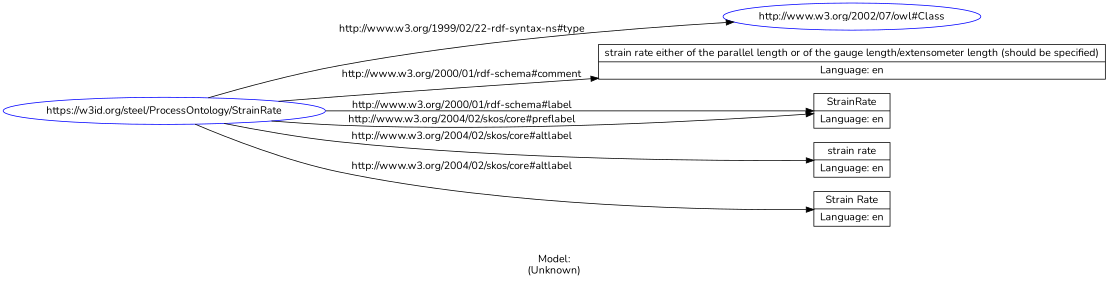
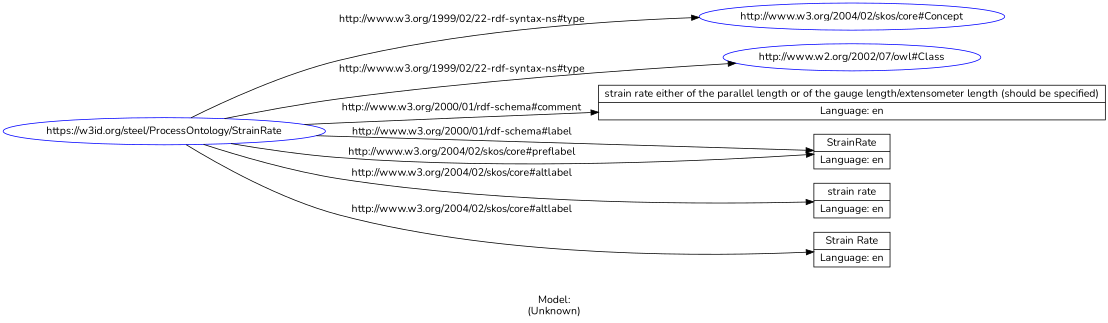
node "http://www.w3.org/2002/07/owl#Class": label "http://www.w3.org/2002/07/owl#Class" -> "http://www.w2.org/2002/07/owl#Class"
node "http://www.w3.org/2004/02/skos/core#Concept": added
